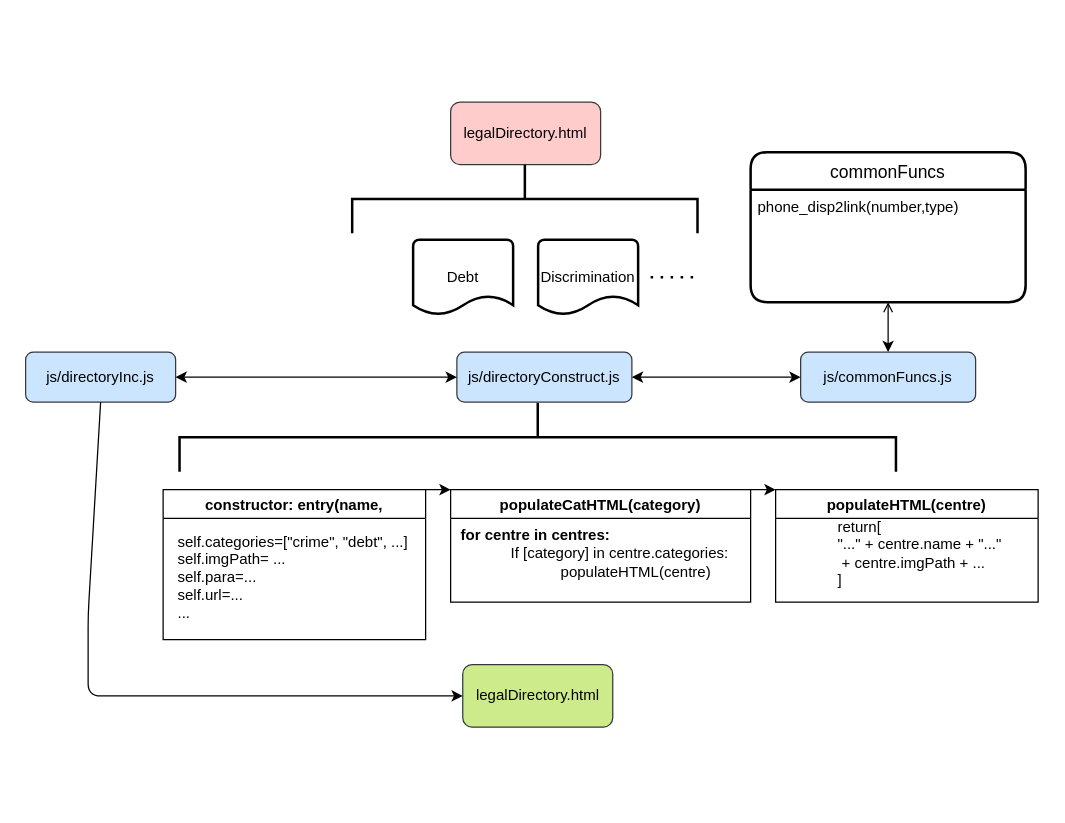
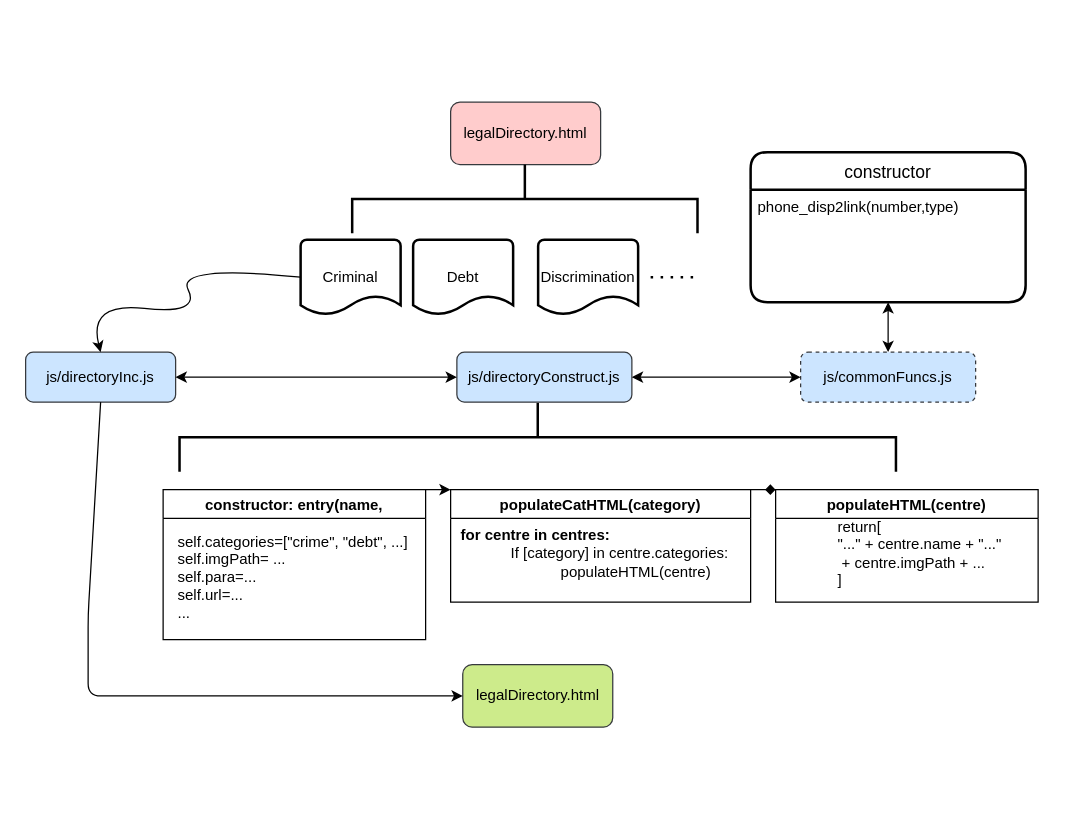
node "commonFuncs": label "commonFuncs" -> "constructor"
node "Criminal": added
edge "Criminal" -> "js/directoryInc.js": added
edge "phone_disp2link(number,type)" -- "js/commonFuncs.js": arrowhead open -> classic
node "js/commonFuncs.js": style solid -> dashed
edge "populateCatHTML(category)" -> "populateHTML(centre)": arrowhead classic -> diamond
